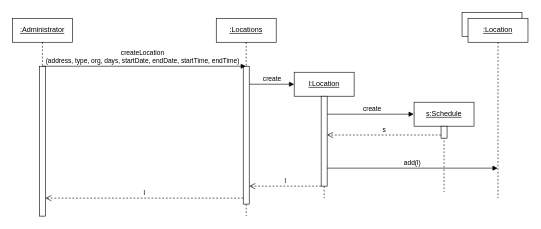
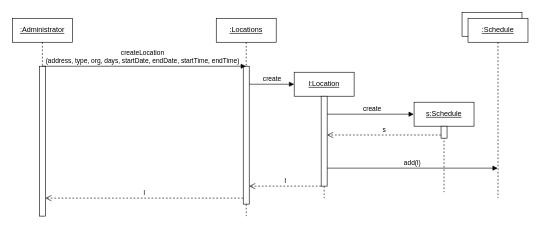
node ":Location": label ":Location" -> ":Schedule"
